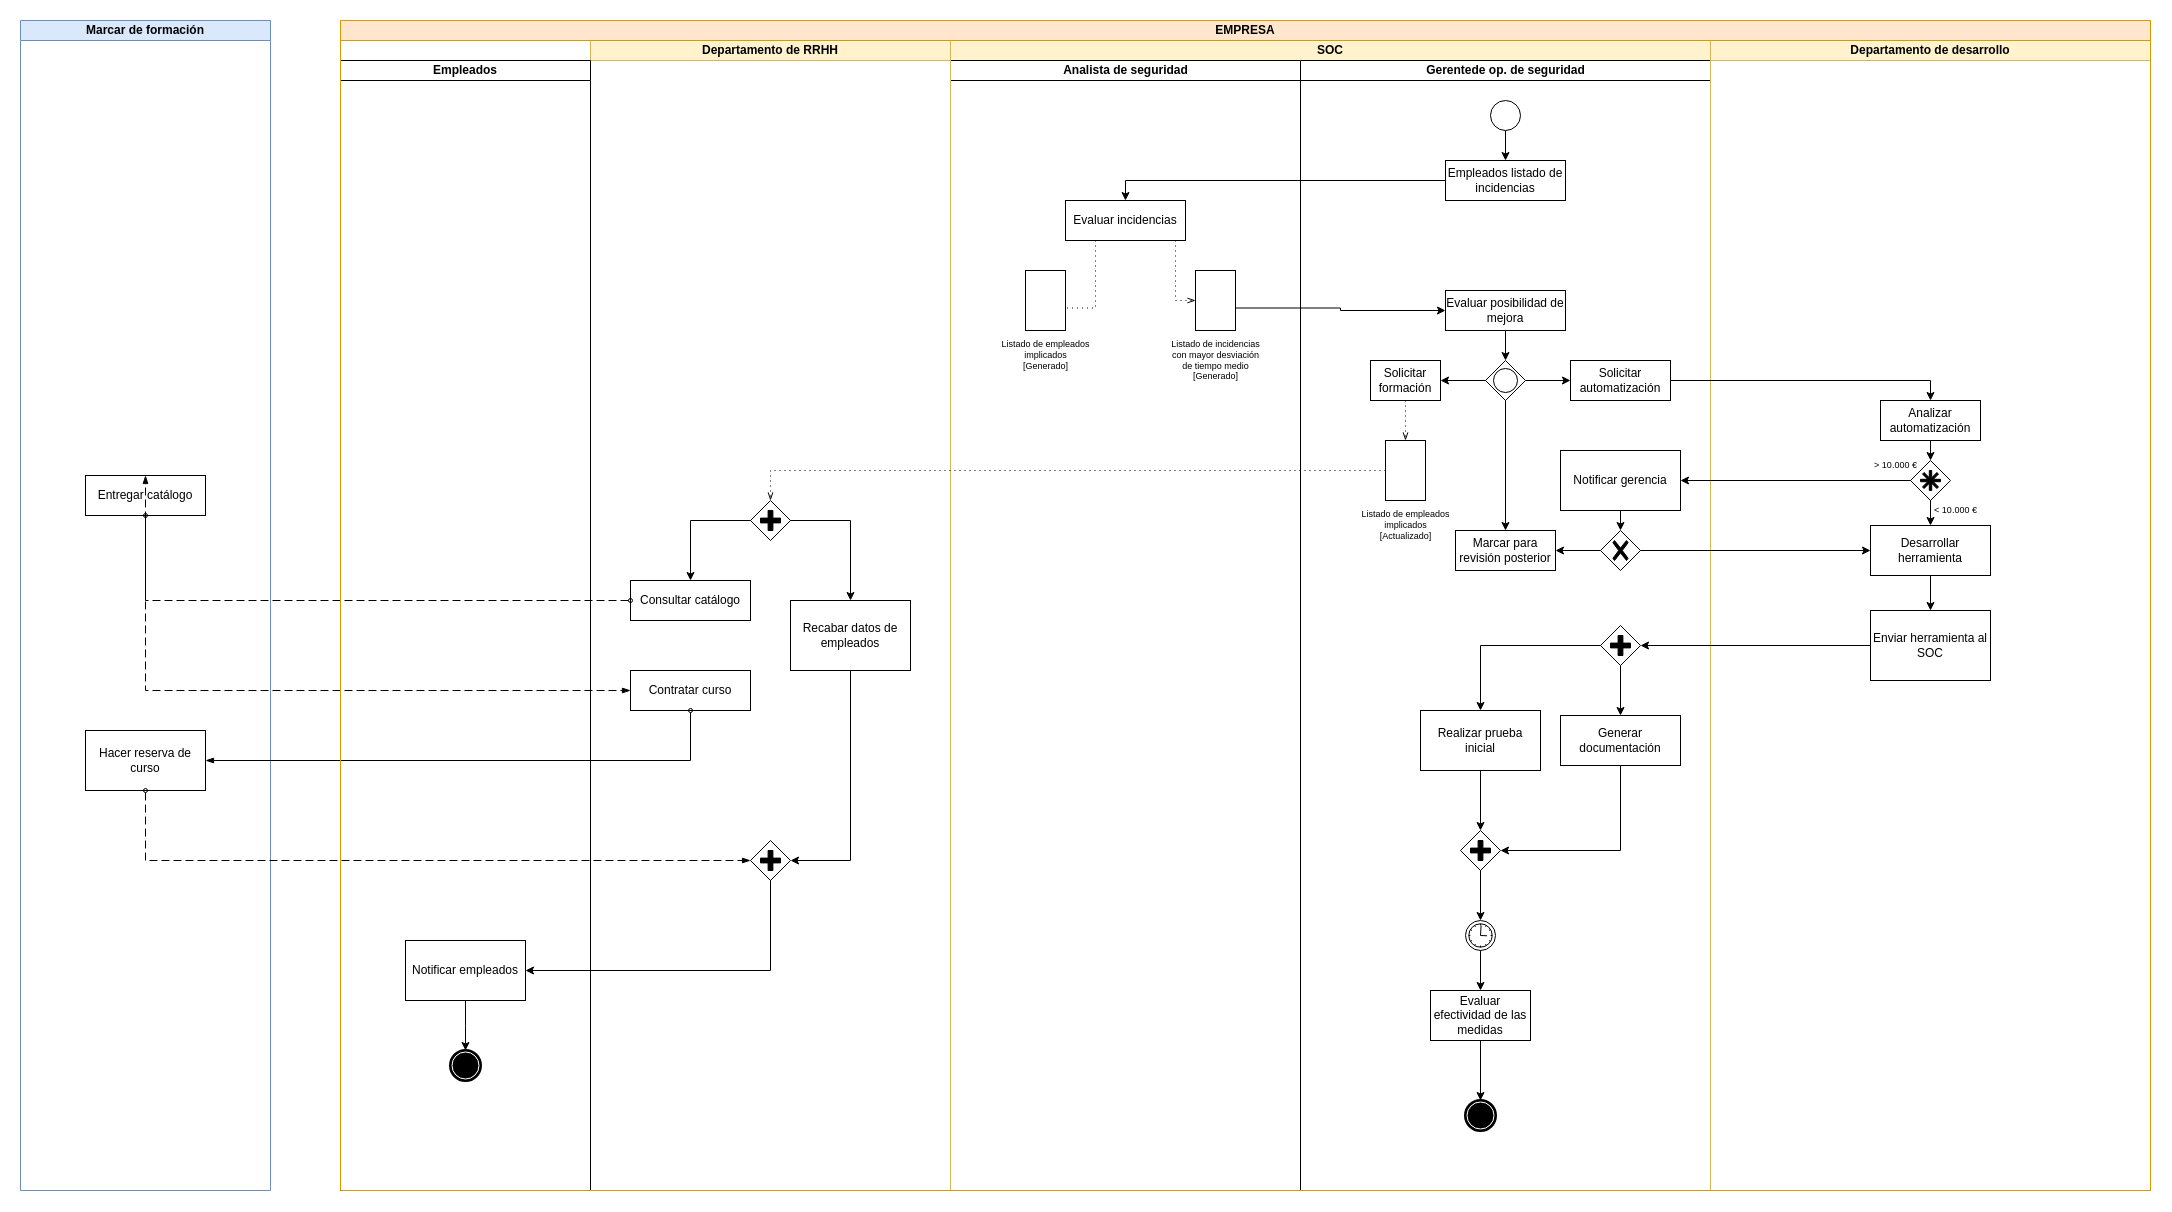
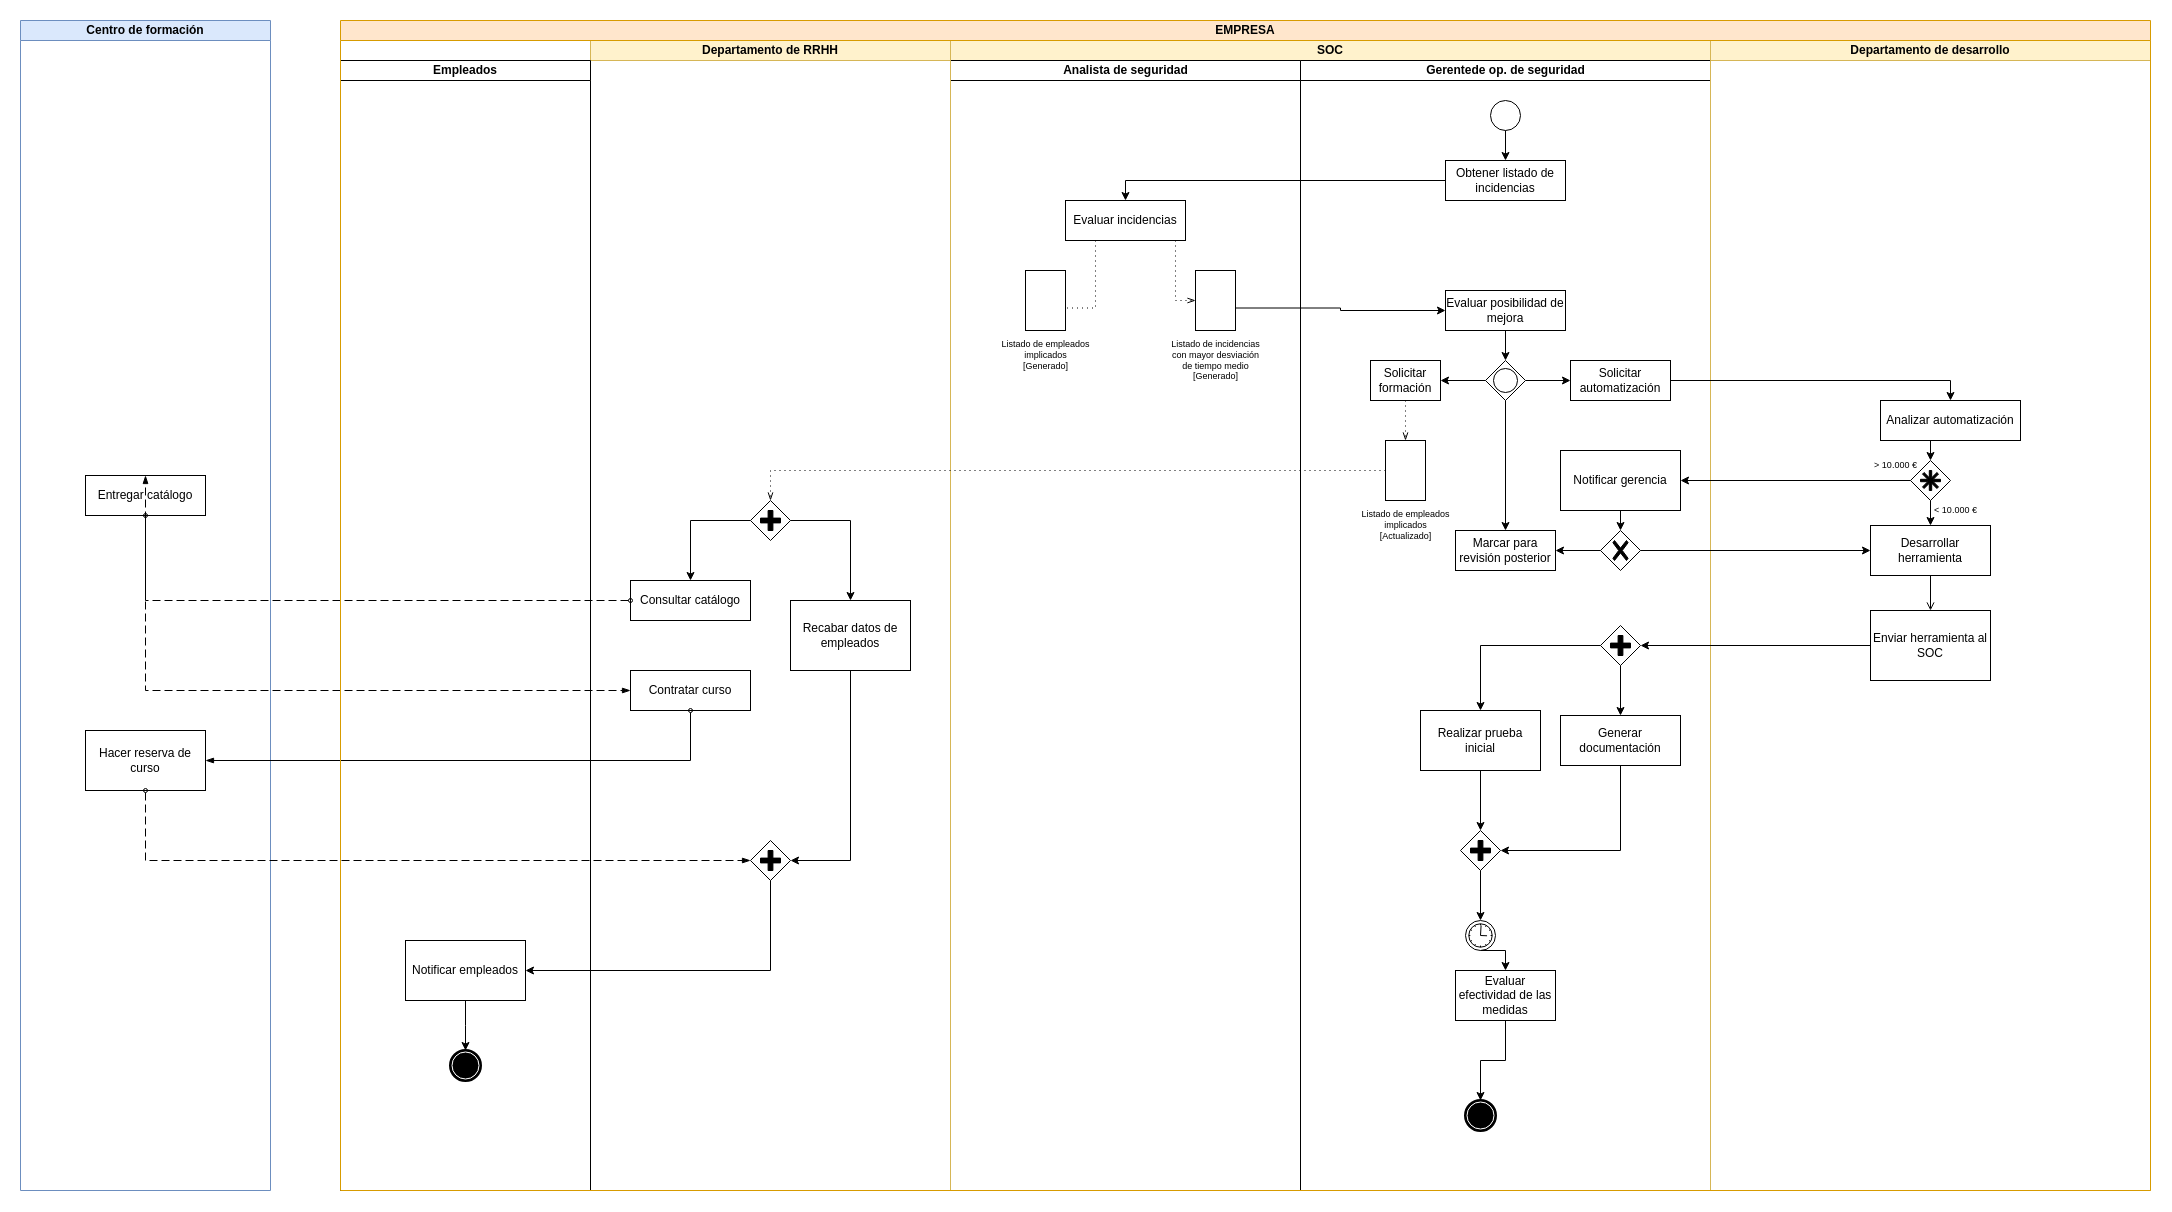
node "Marcar de formación": label "Marcar de formación" -> "Centro de formación"
node "Empleados listado de incidencias": label "Empleados listado de incidencias" -> "Obtener listado de incidencias"
node "Analizar automatización": size 100x40 -> 140x40
edge "Desarrollar herramienta" -> "Enviar herramienta al SOC": arrowhead classic -> open
node "Evaluar efectividad de las medidas": moved (1481, 1016) -> (1506, 996)
